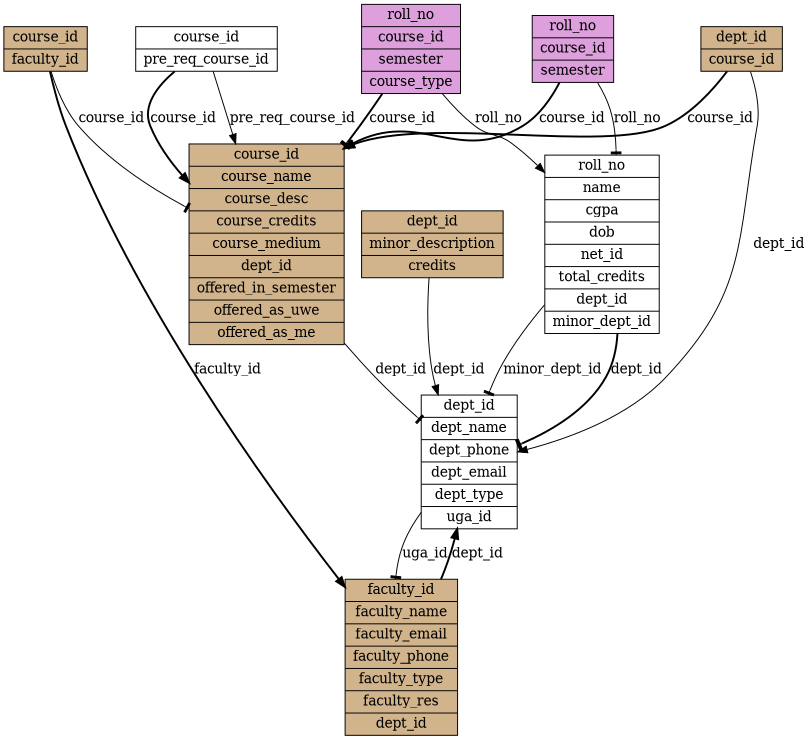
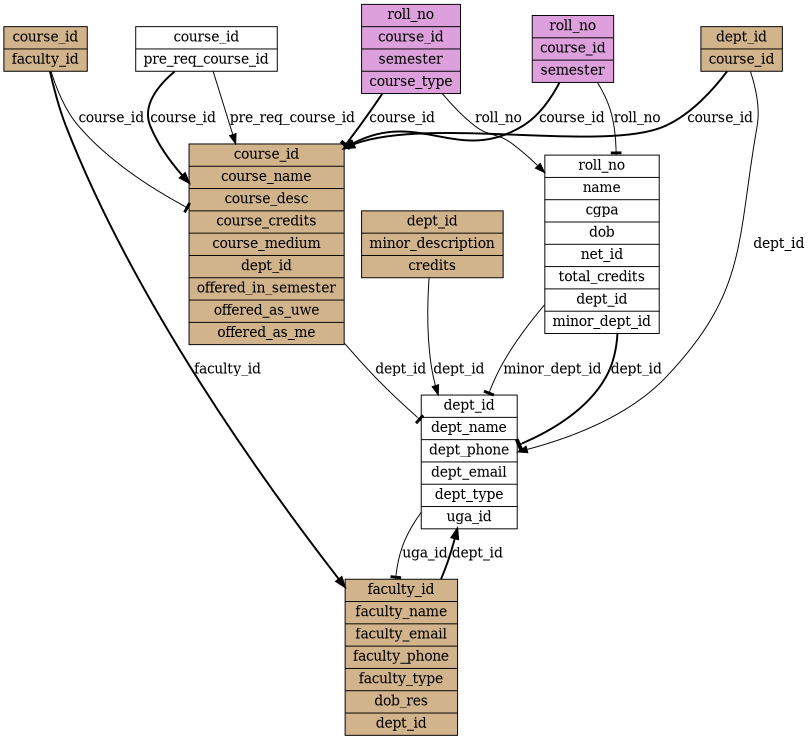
node "faculty_id": text "faculty_res" -> "dob_res"
